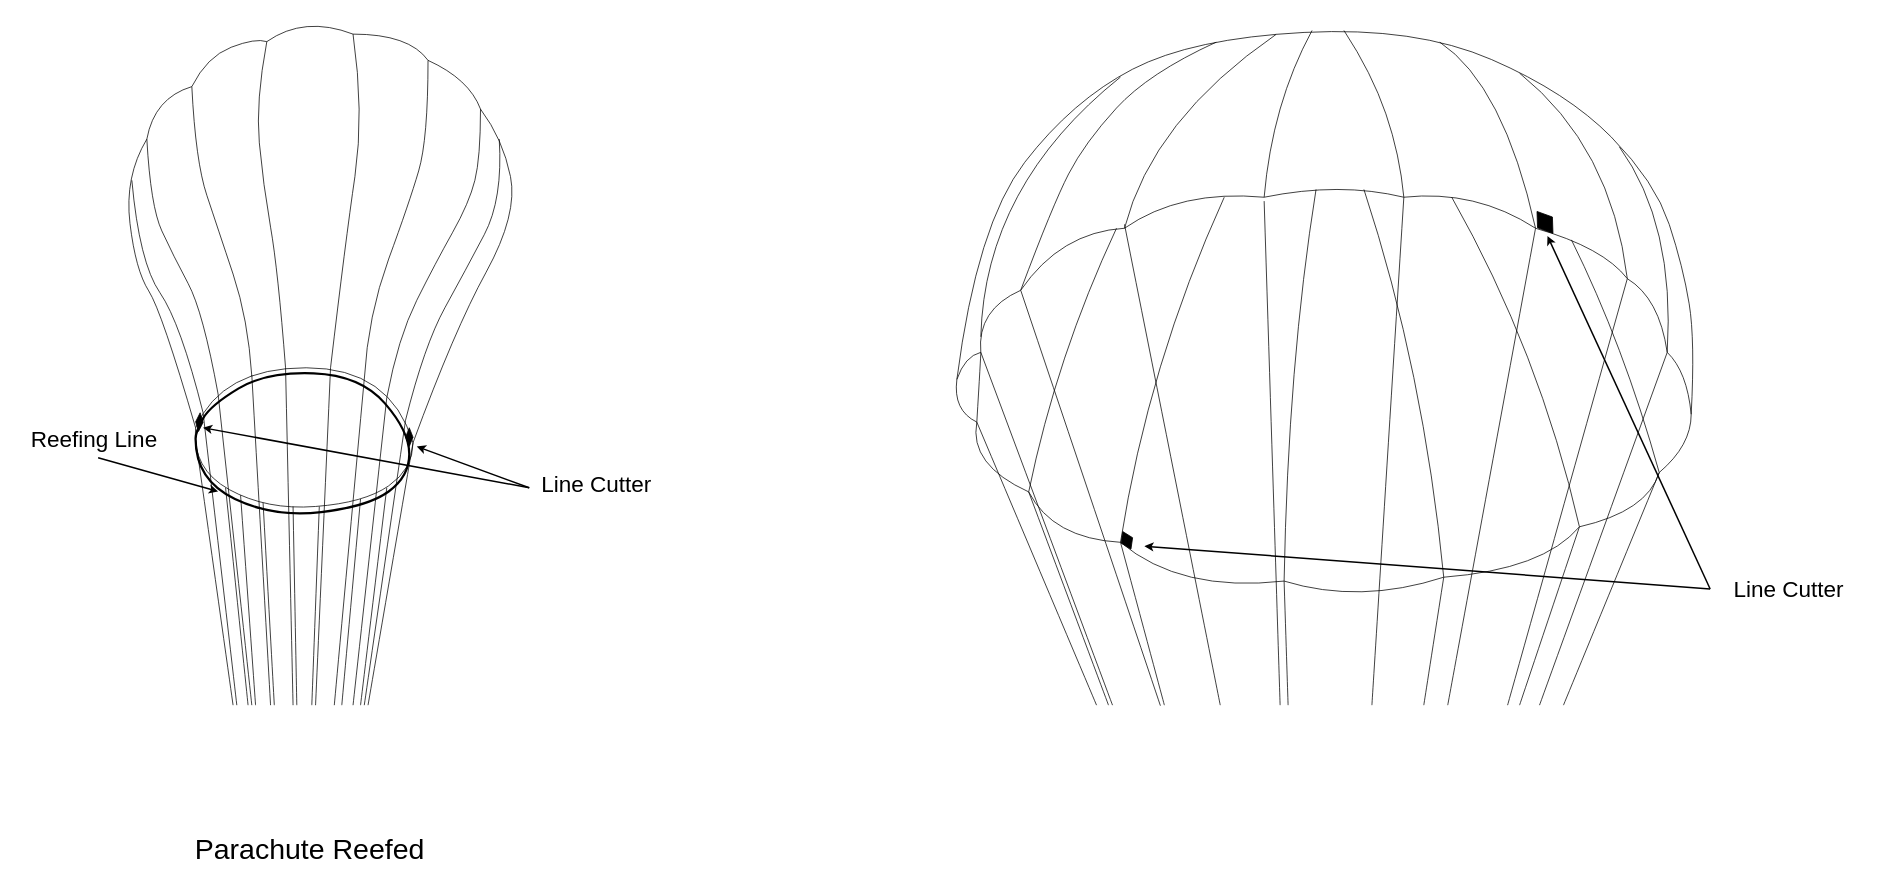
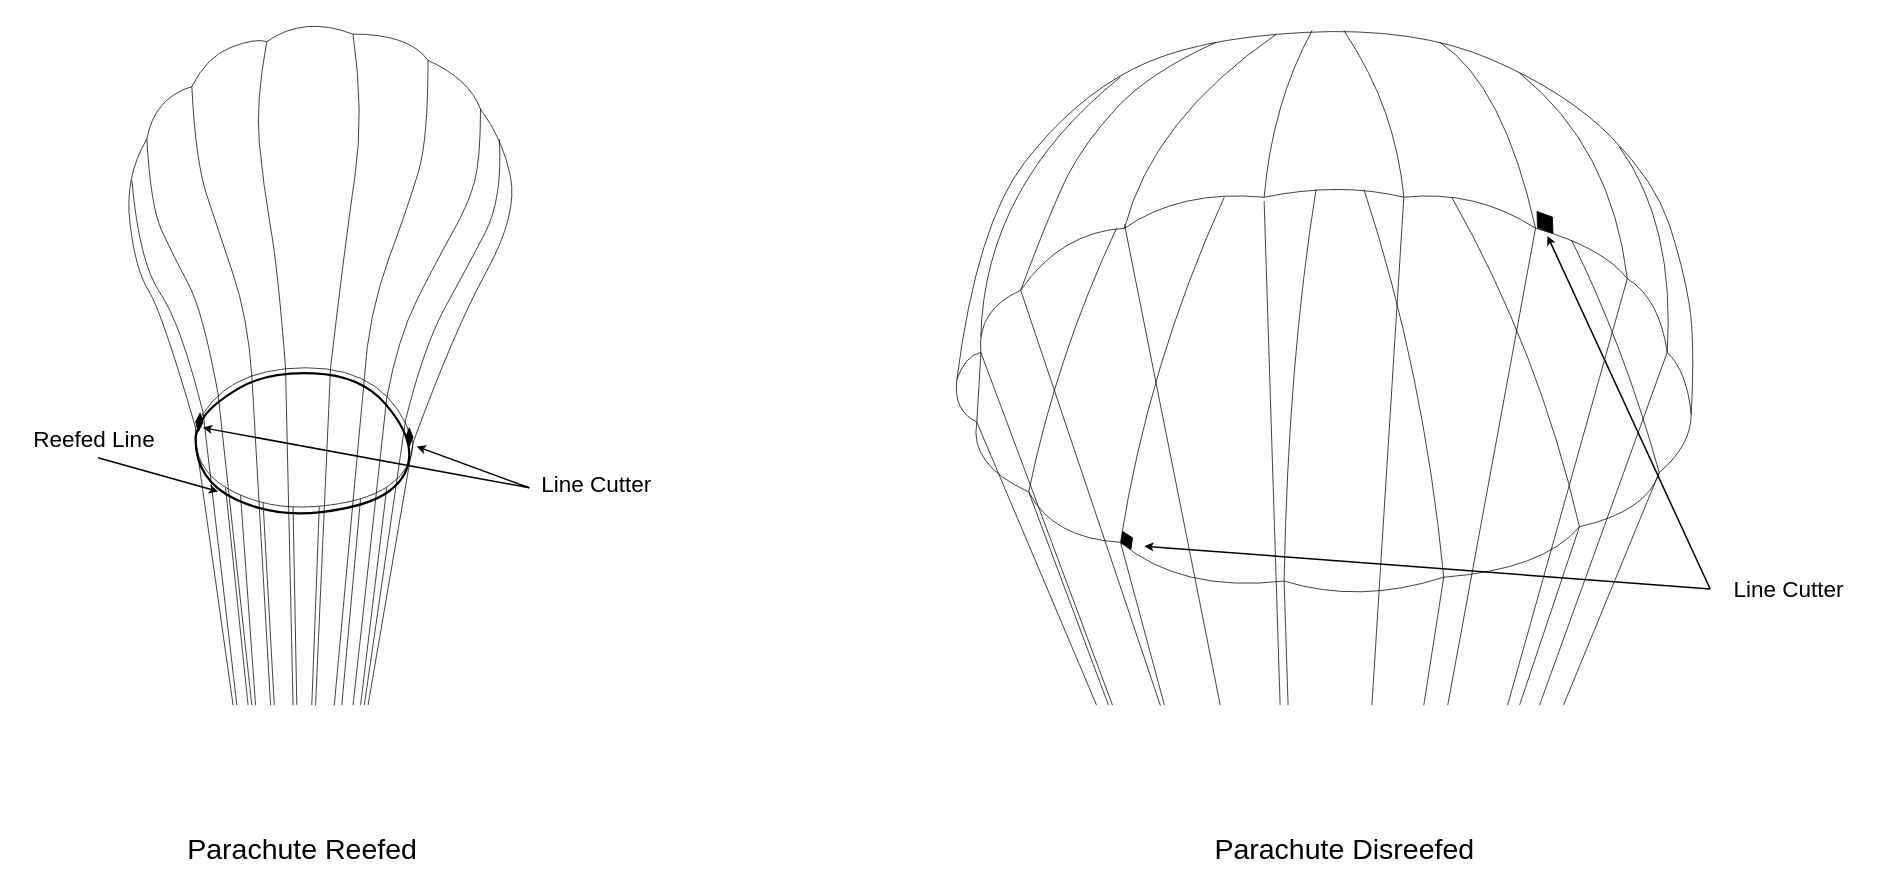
node "Reefing Line": label "Reefing Line" -> "Reefed Line"
node "Parachute Reefed": moved (310, 850) -> (302, 850)
node "Parachute Disreefed": added
